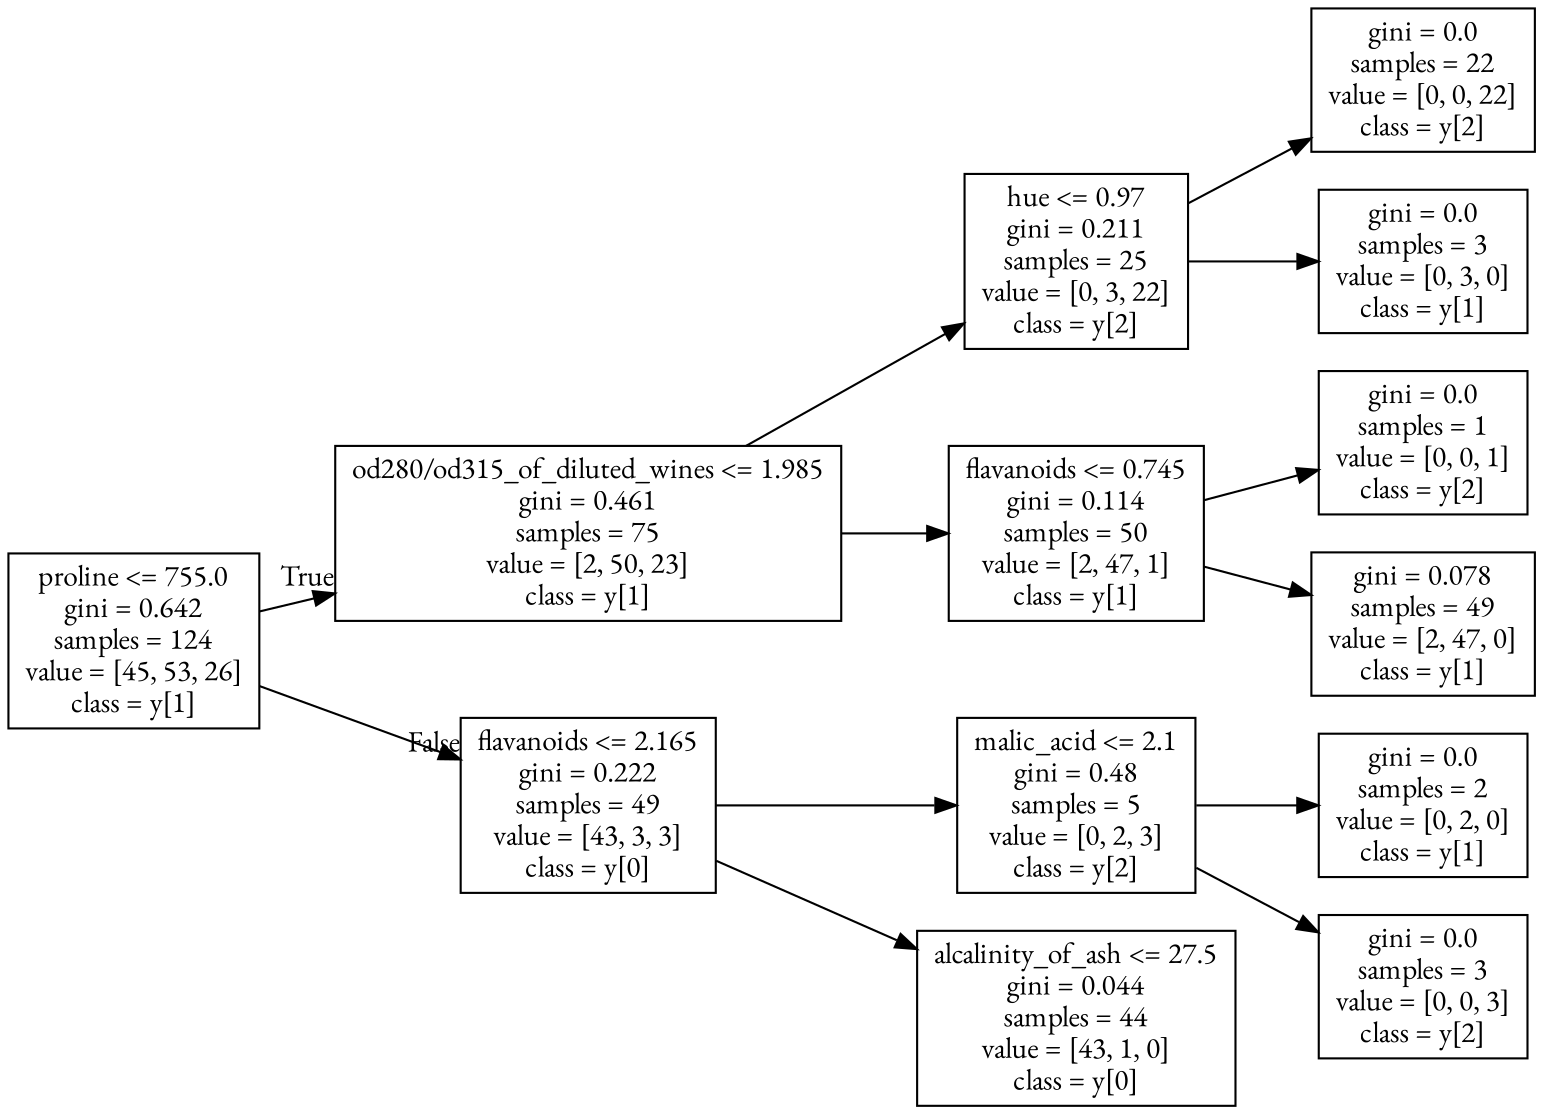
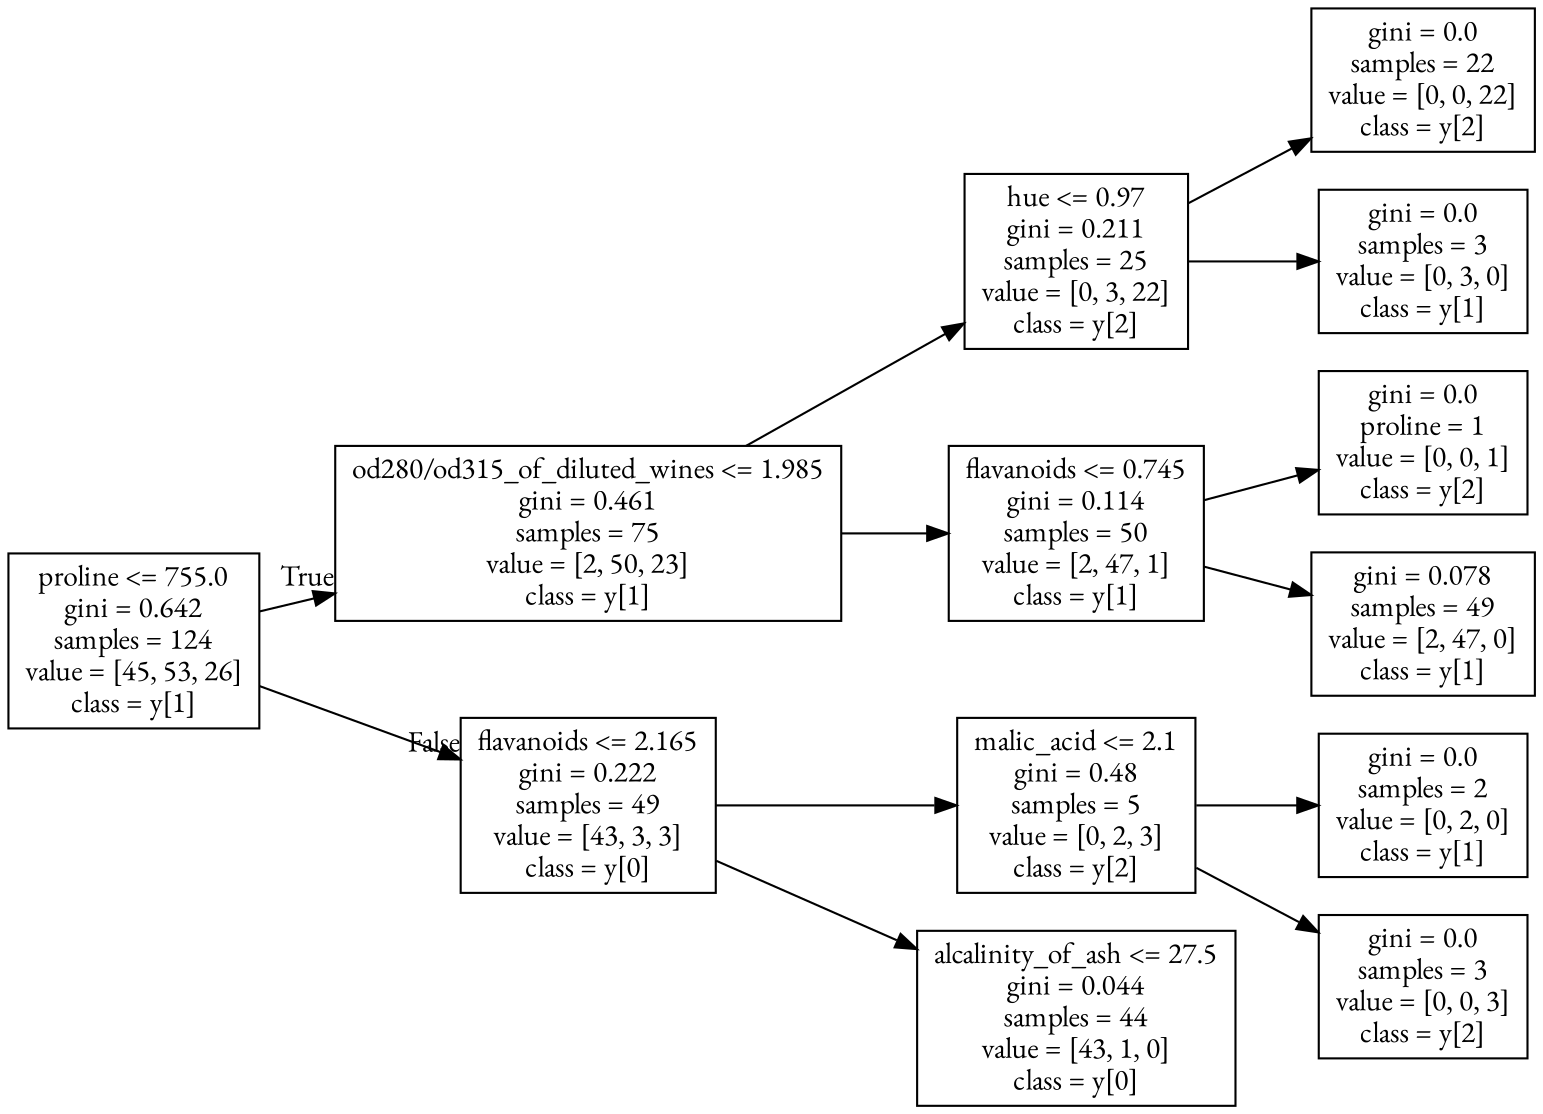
node "gini = 0.0 samples = 1 value = [0, 0, 1] class = y[2]": label "gini = 0.0 samples = 1 value = [0, 0, 1] class = y[2]" -> "gini = 0.0 proline = 1 value = [0, 0, 1] class = y[2]"
